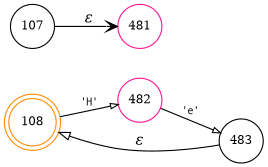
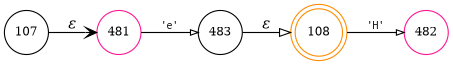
edge "482" -> "483": now "481" -> "483"
